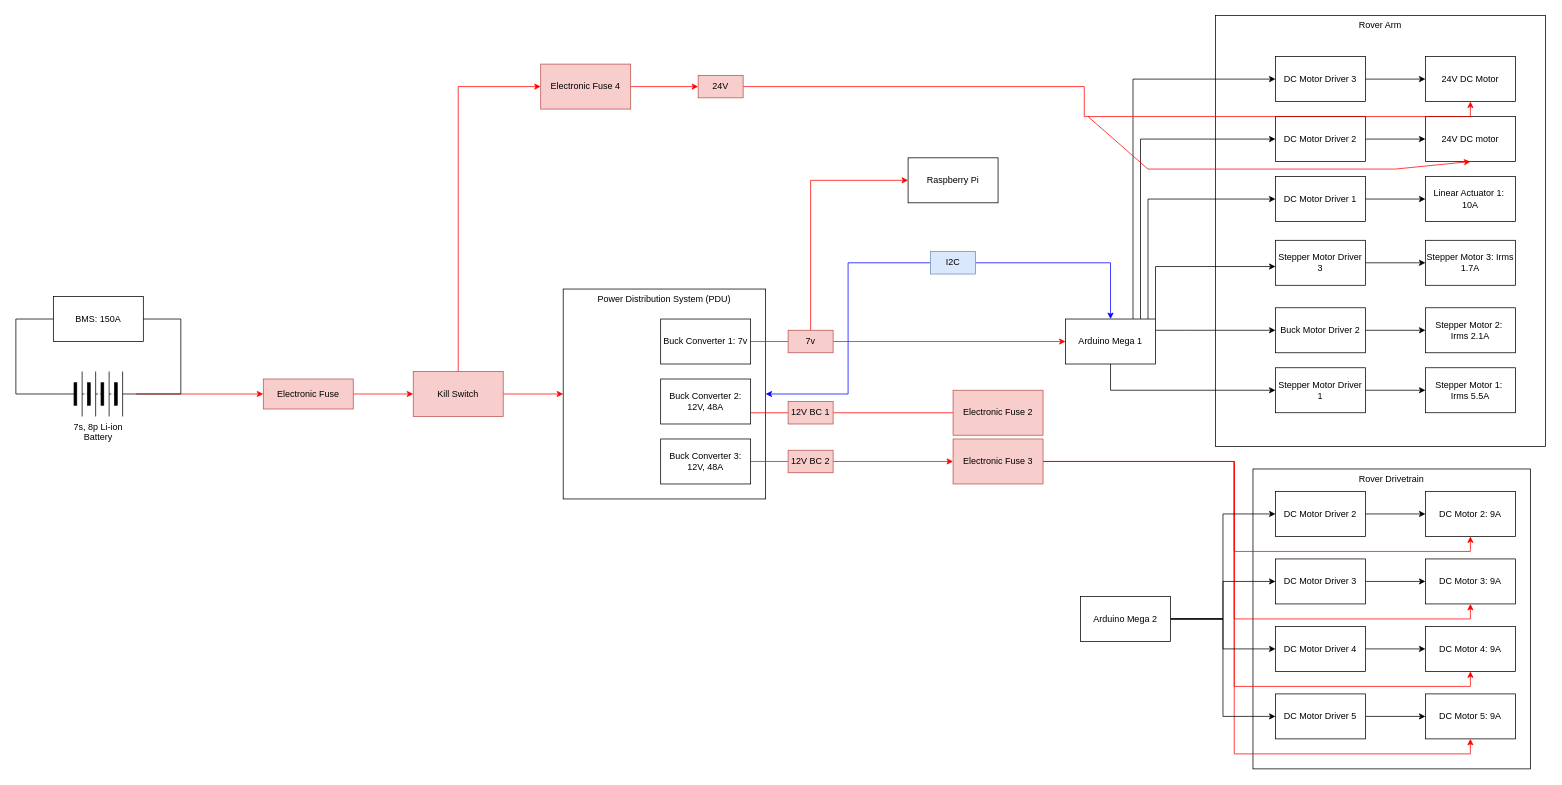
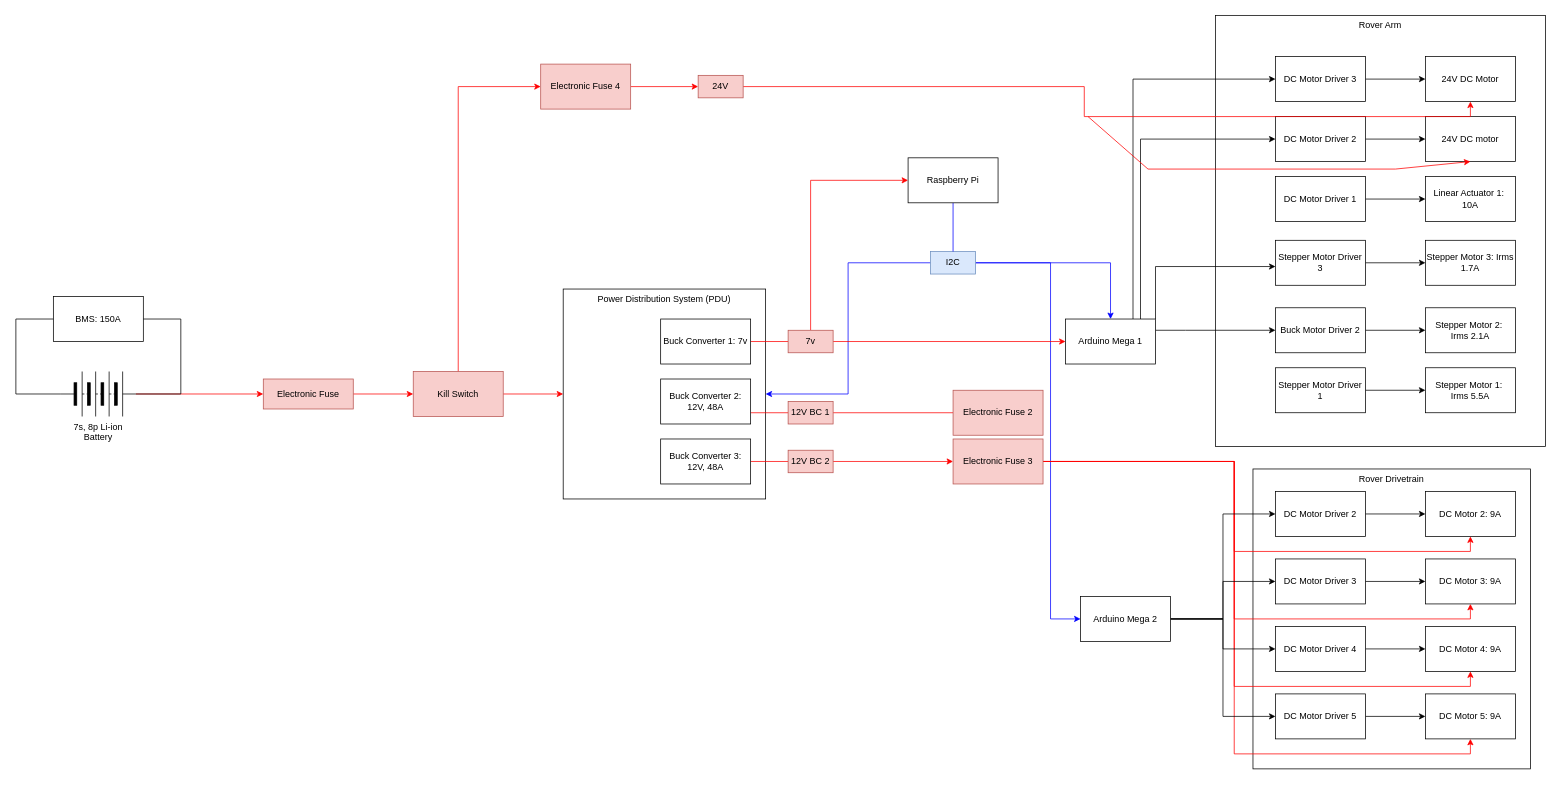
edge "Arduino Mega 1" -> "DC Motor Driver 1": removed
edge "Raspberry Pi" -- "I2C": added
edge "Arduino Mega 1" -> "Stepper Motor Driver 1": removed
edge "I2C" -> "Arduino Mega 2": added
